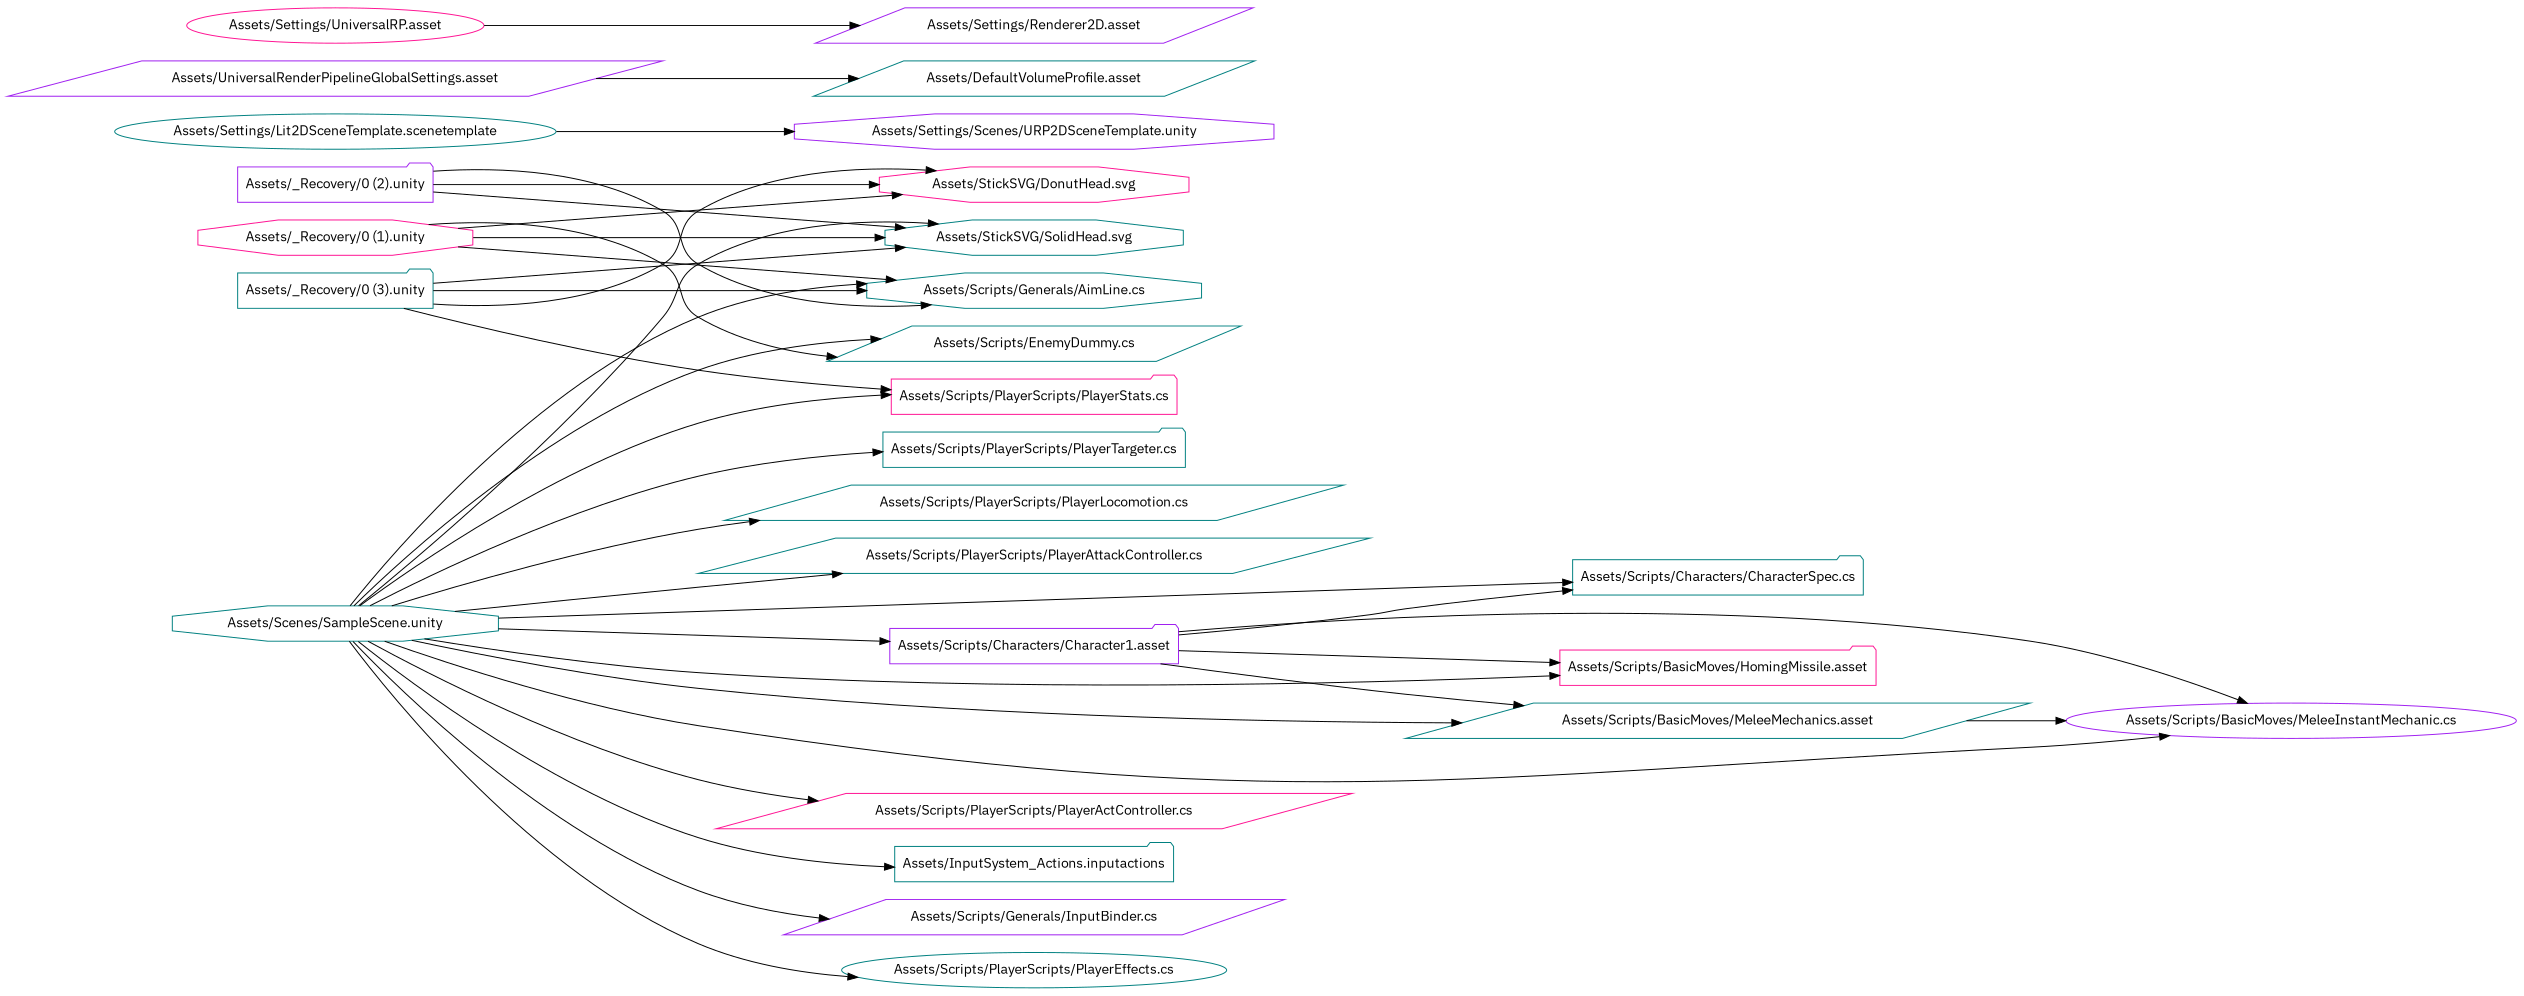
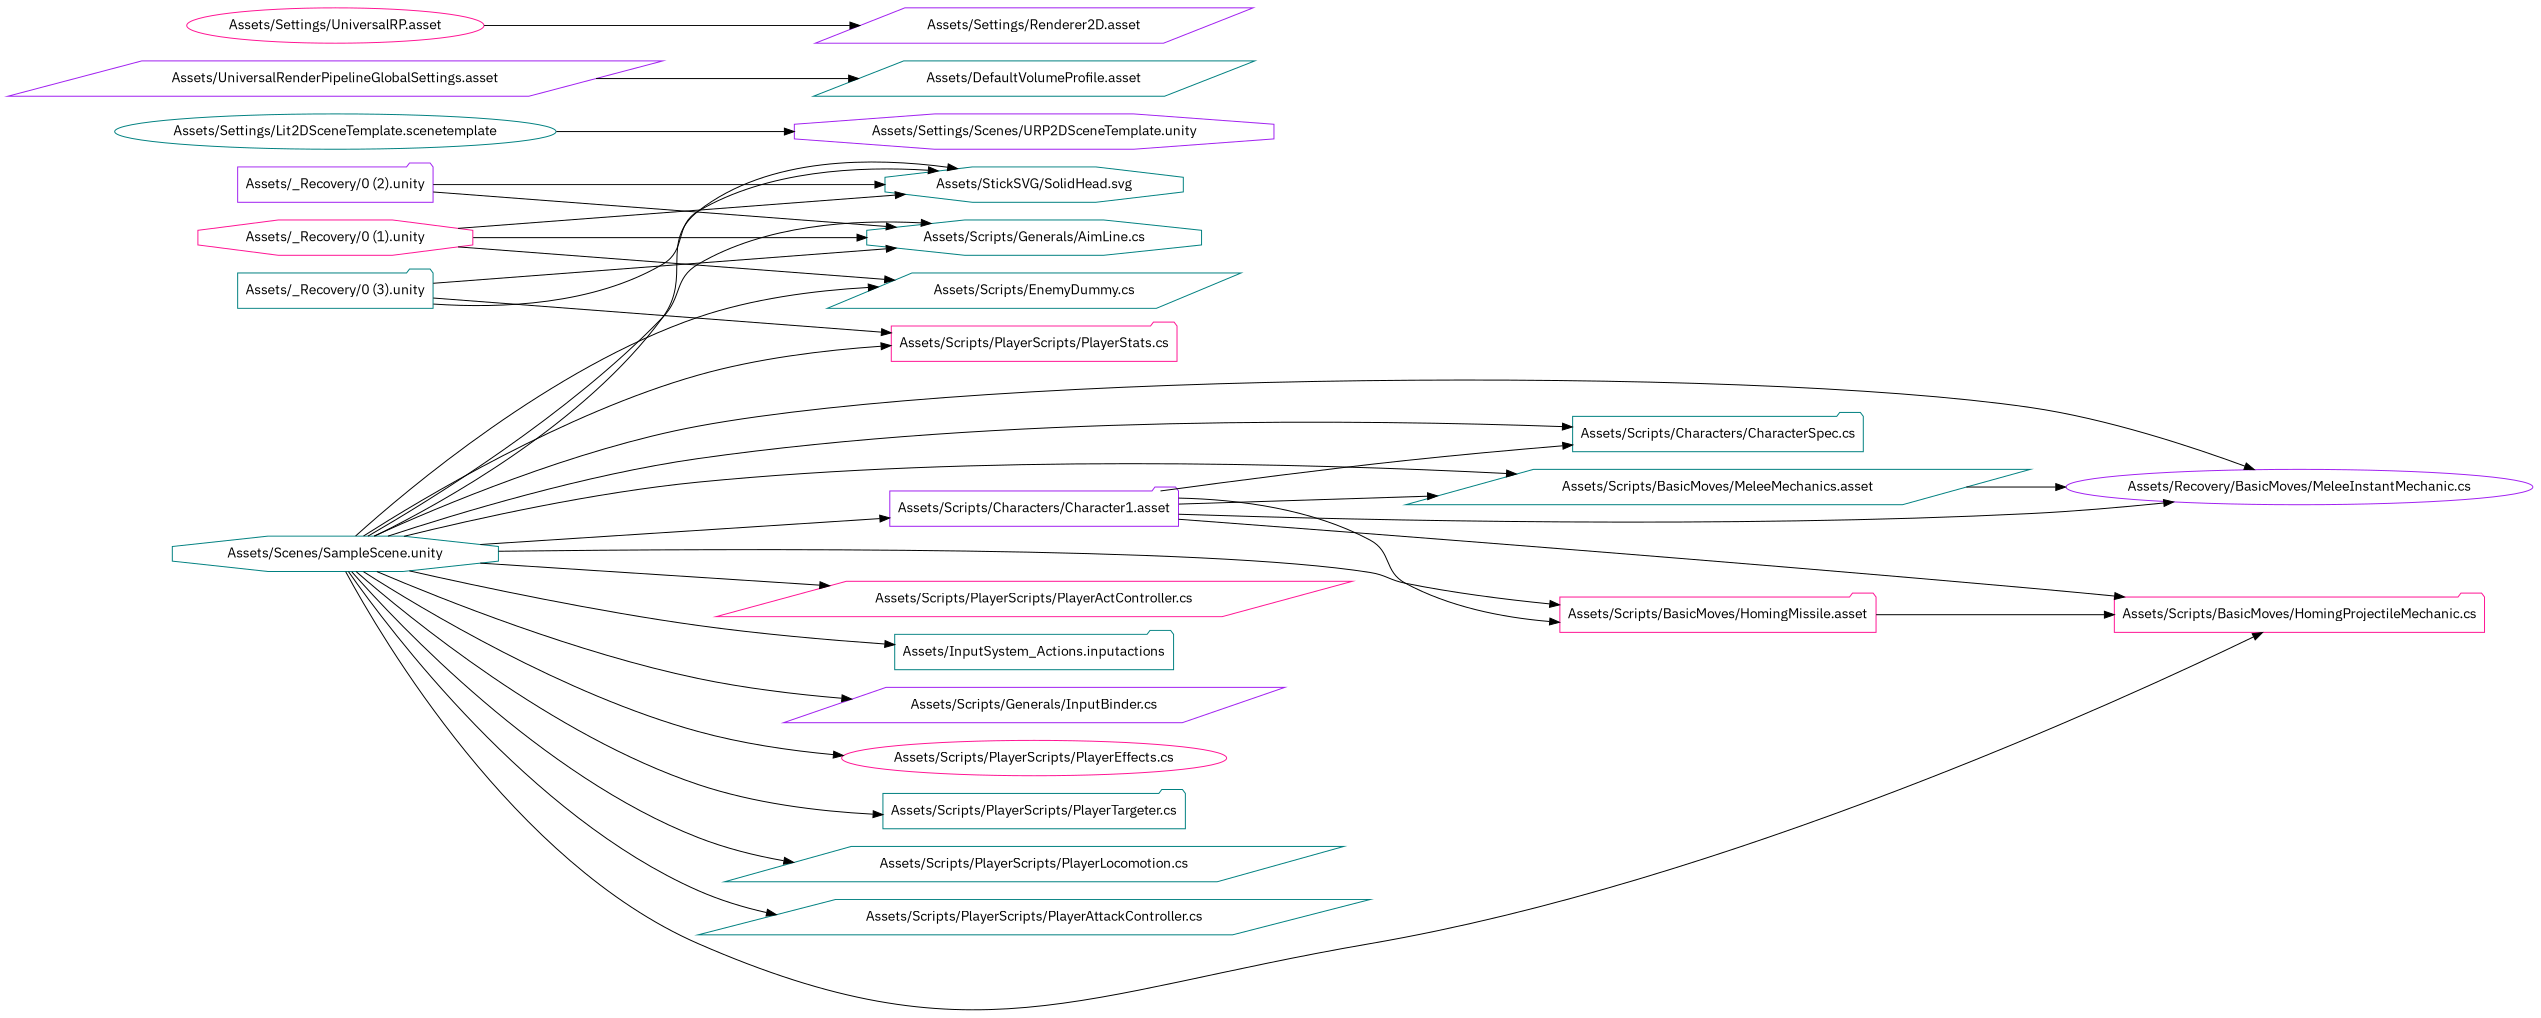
node "Assets/StickSVG/DonutHead.svg": removed
node "Assets/Scripts/BasicMoves/HomingProjectileMechanic.cs": added
node "Assets/Scripts/BasicMoves/MeleeInstantMechanic.cs": label "Assets/Scripts/BasicMoves/MeleeInstantMechanic.cs" -> "Assets/Recovery/BasicMoves/MeleeInstantMechanic.cs"
node "Assets/Scripts/PlayerScripts/PlayerEffects.cs": color teal -> deeppink
